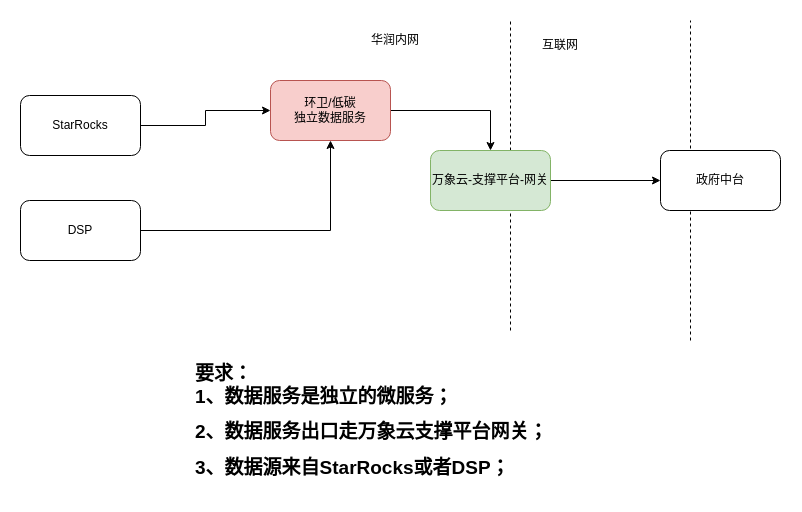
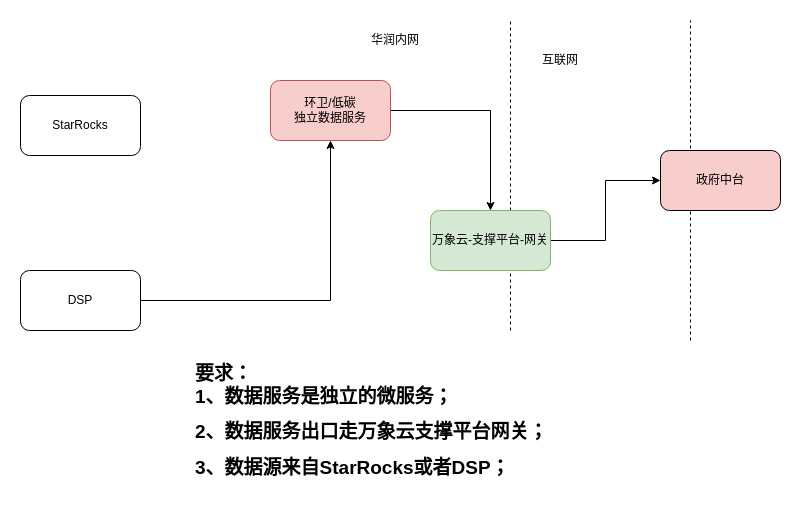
node "互联网": moved (561, 46) -> (561, 61)
edge "StarRocks" -> "环卫/低碳 独立数据服务": removed
node "万象云-支撑平台-网关": moved (491, 181) -> (491, 241)
node "政府中台": fillcolor #ffffff -> #f8cecc
node "DSP": moved (81, 231) -> (81, 301)
